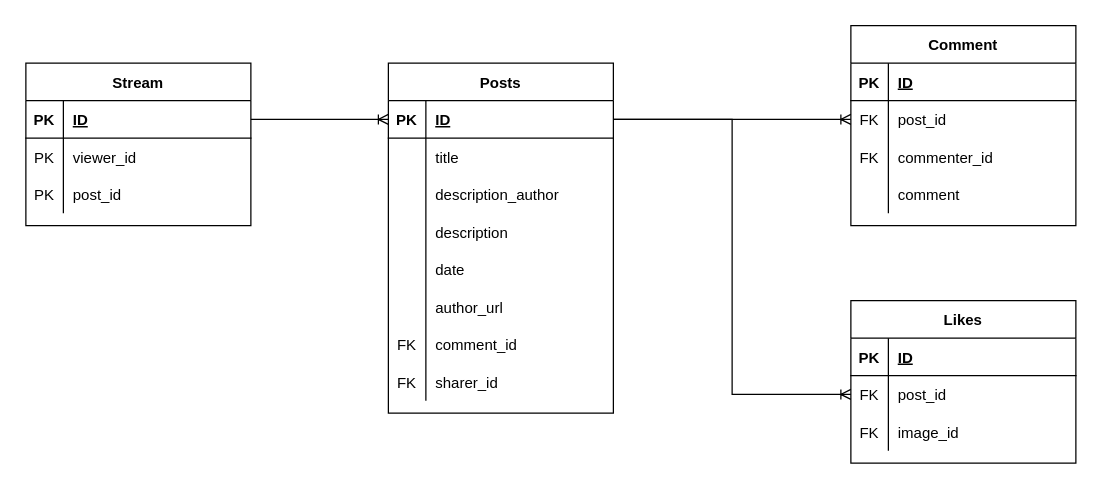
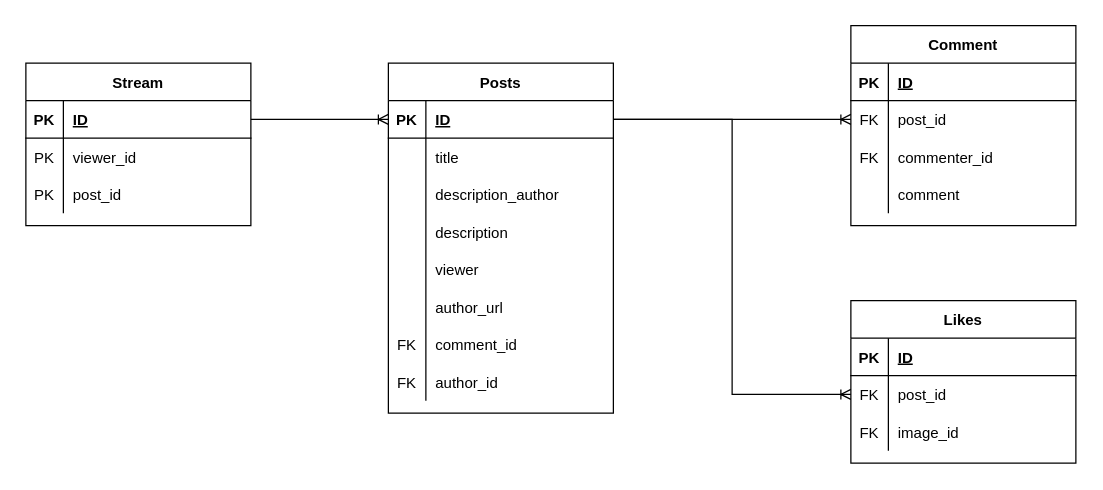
node "date": label "date" -> "viewer"
node "sharer_id": label "sharer_id" -> "author_id"
